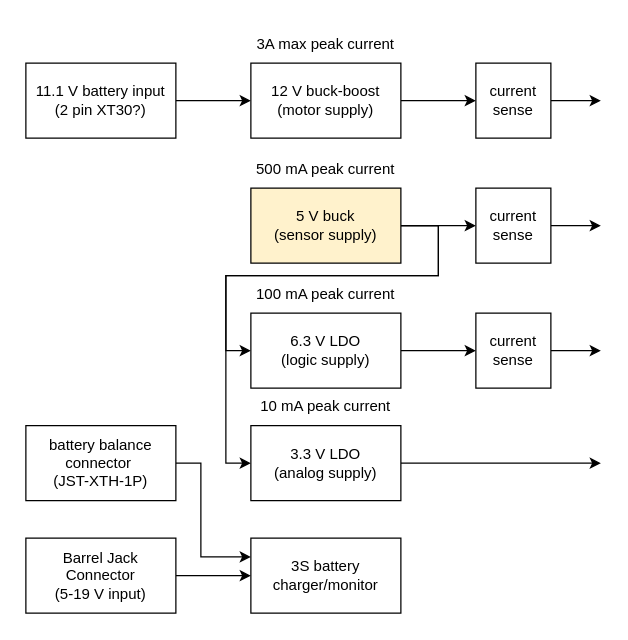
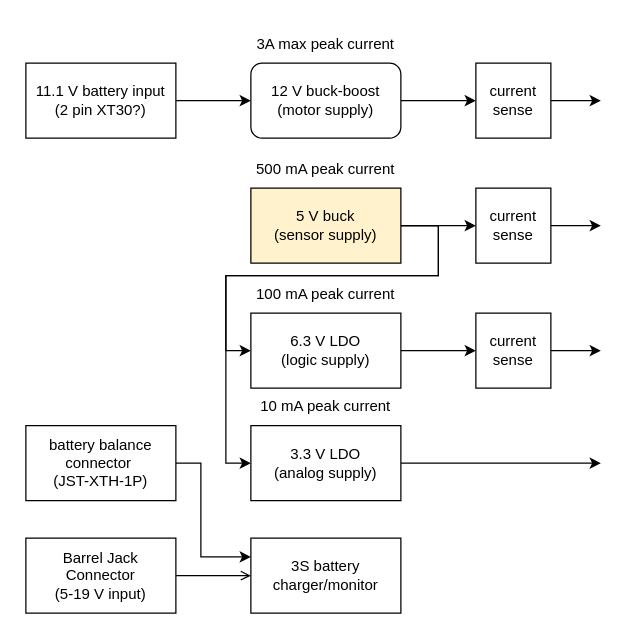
node "12 V buck-boost (motor supply)": shape rectangle -> rounded rectangle
edge "Barrel Jack Connector (5-19 V input)" -> "3S battery charger/monitor": arrowhead classic -> open
